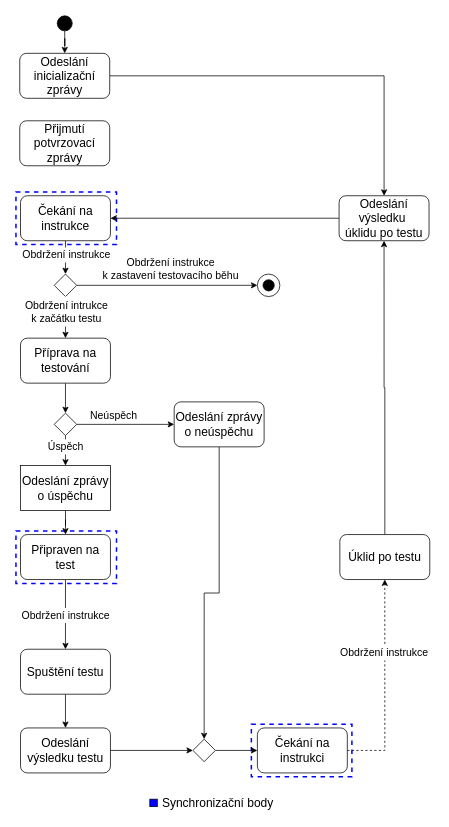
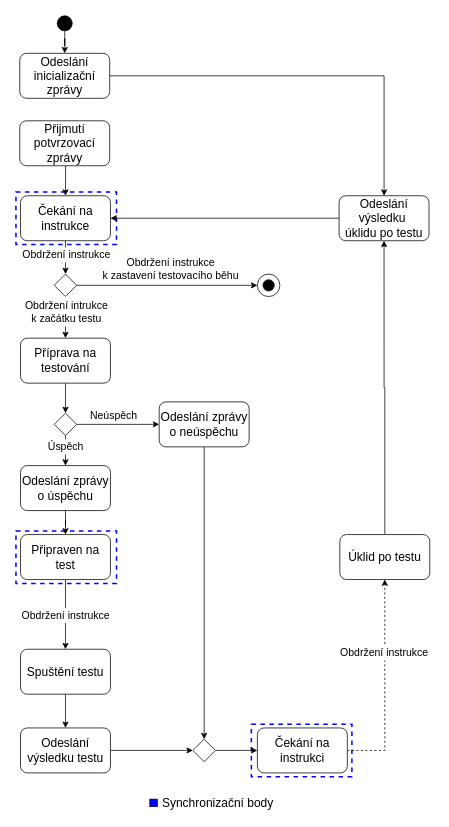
edge "Přijmutí potvrzovací zprávy" -> "Čekání na instrukce": added
node "Odeslání zprávyo neúspěchu": moved (219, 424) -> (204, 424)
node "Odeslání zprávyo úspěchu": shape rectangle -> rounded rectangle
